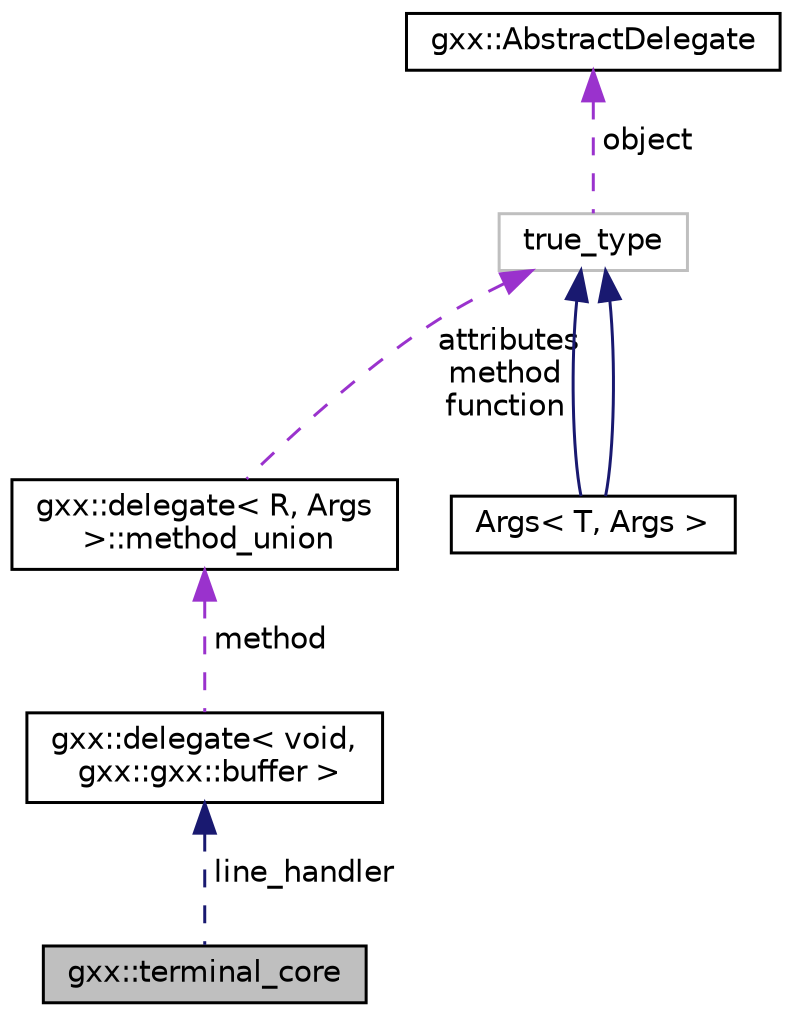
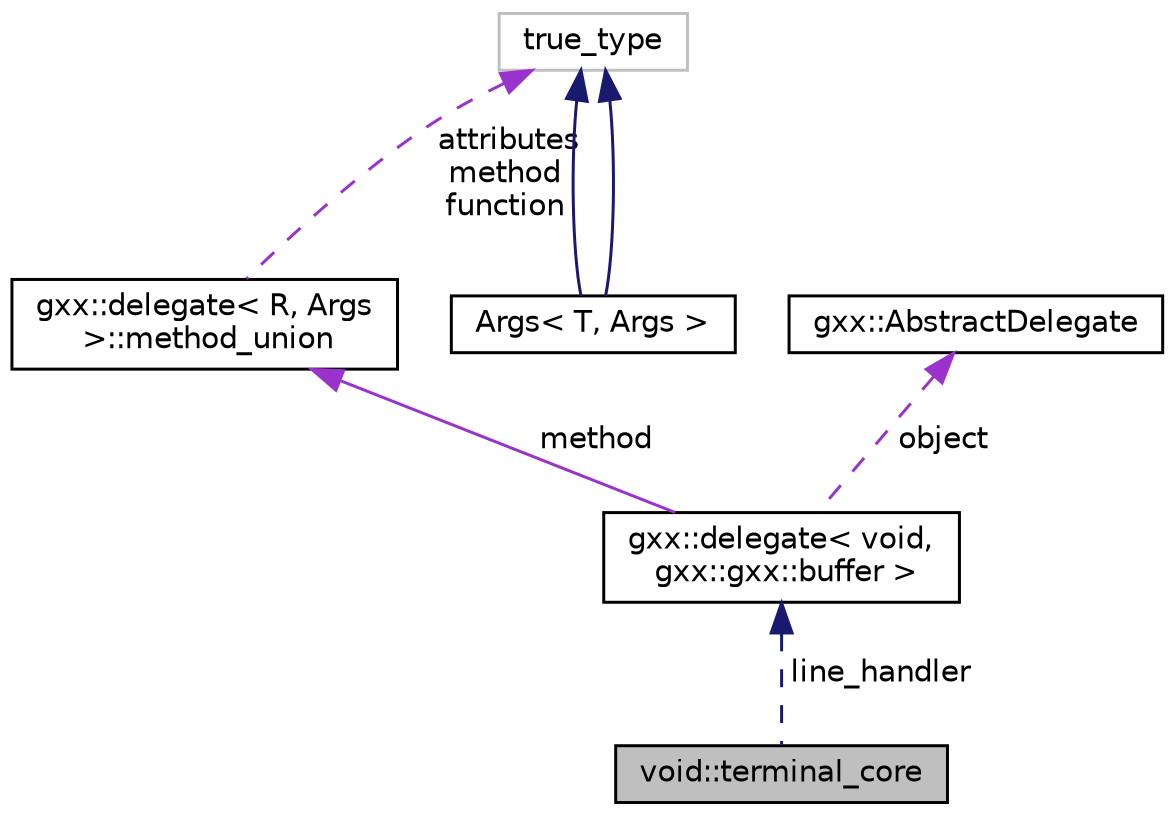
edge "true_type" -> "gxx::AbstractDelegate": now "gxx::delegate< void, gxx::gxx::buffer >" -> "gxx::AbstractDelegate"
edge "gxx::delegate< void, gxx::gxx::buffer >" -> "gxx::delegate< R, Args >::method_union": style dashed -> solid
node "gxx::terminal_core": label "gxx::terminal_core" -> "void::terminal_core"
